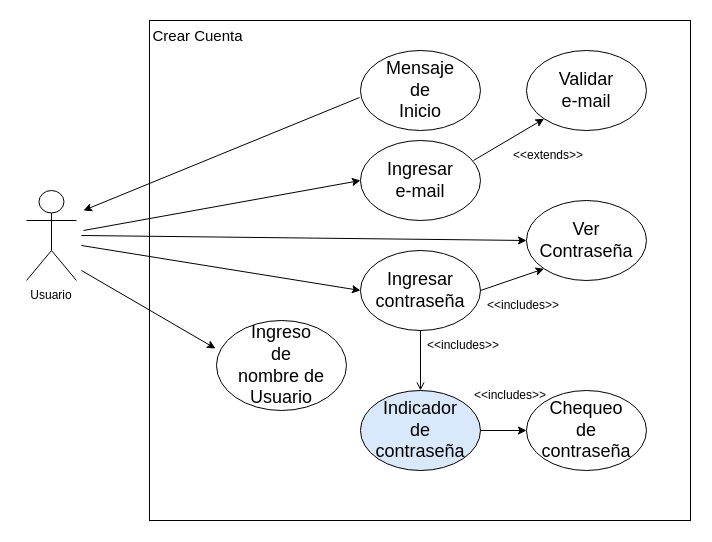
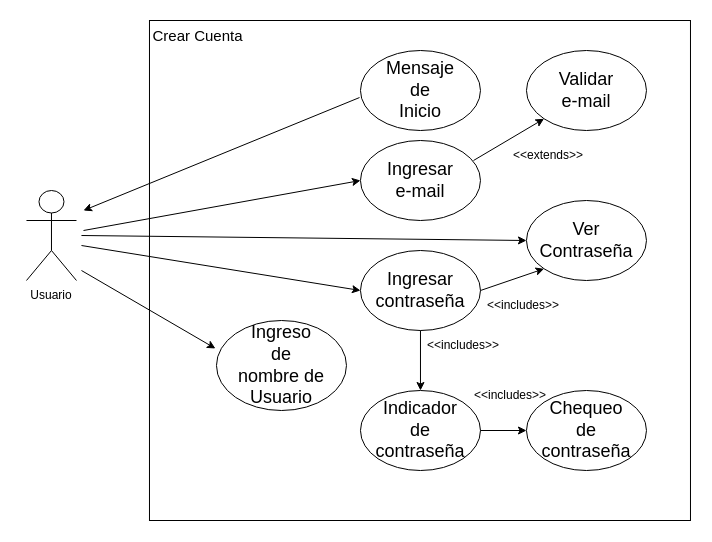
edge "Ingresar contraseña" -> "Indicador de contraseña": arrowhead open -> classic
node "Indicador de contraseña": fillcolor #dae8fc -> #ffffff
